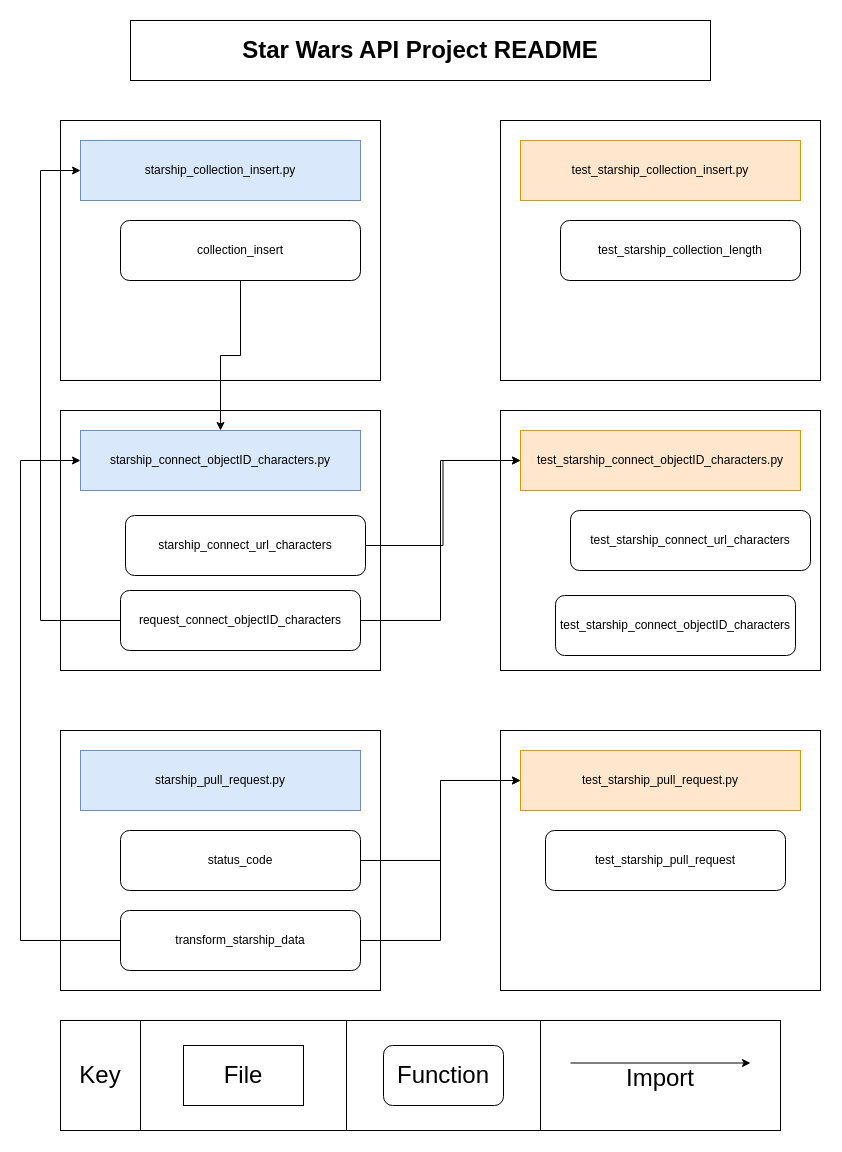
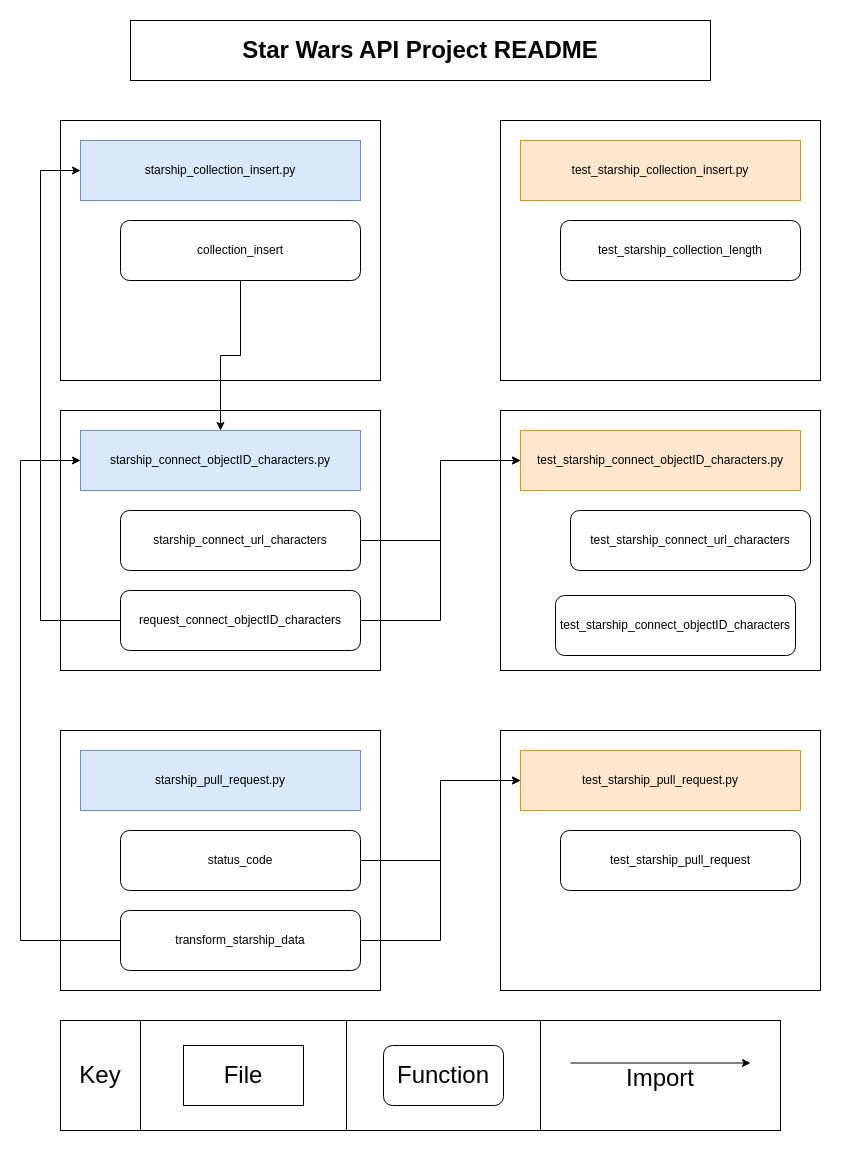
node "starship_connect_url_characters": moved (246, 546) -> (241, 541)
node "test_starship_pull_request": moved (666, 861) -> (681, 861)
